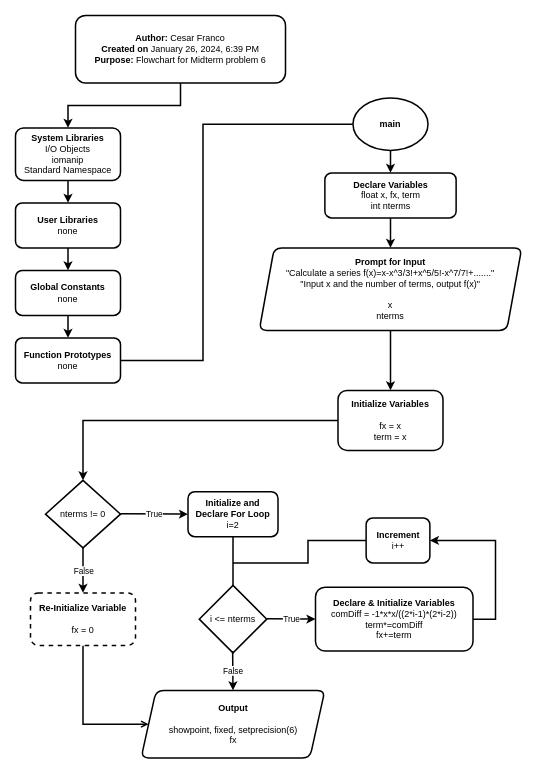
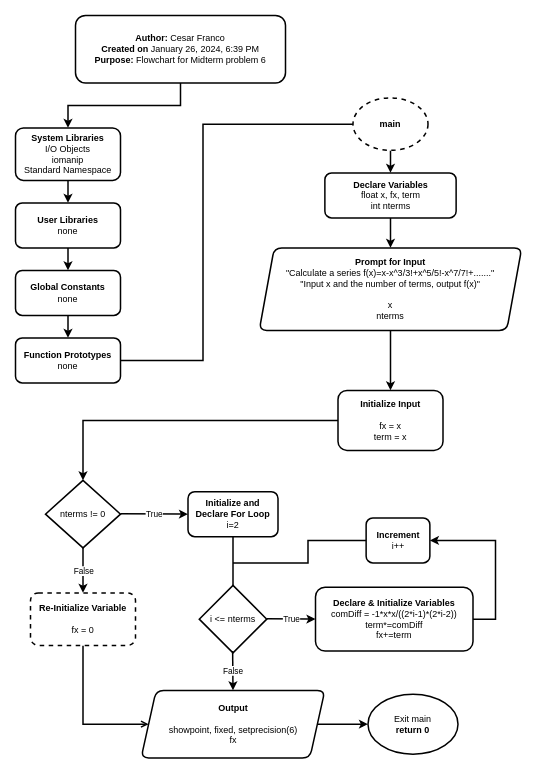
node "main": style solid -> dashed
node "Initialize Variables fx = x term = x": label "Initialize Variables fx = x term = x" -> "Initialize Input fx = x term = x"
edge "Output showpoint, fixed, setprecision(6) fx" -> "Exit main return 0": added
node "Exit main return 0": added
